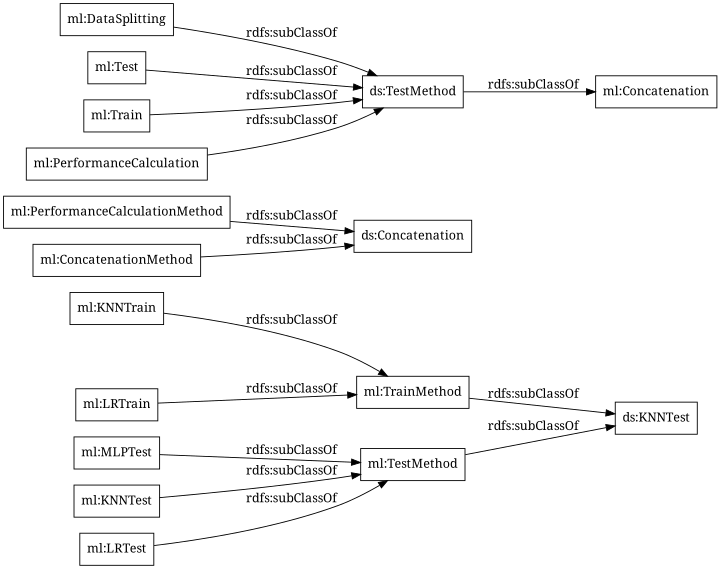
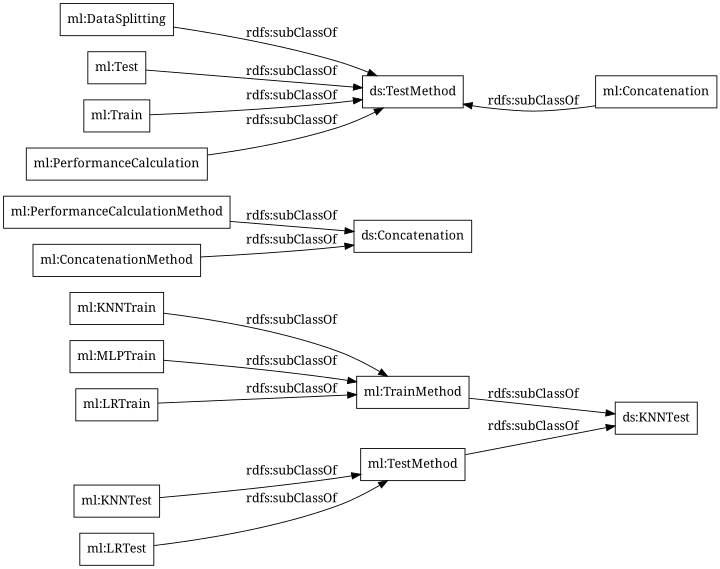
edge "ds:TestMethod" -> "ml:Concatenation": reversed
node "ml:MLPTrain": added
node "ml:MLPTest": removed
